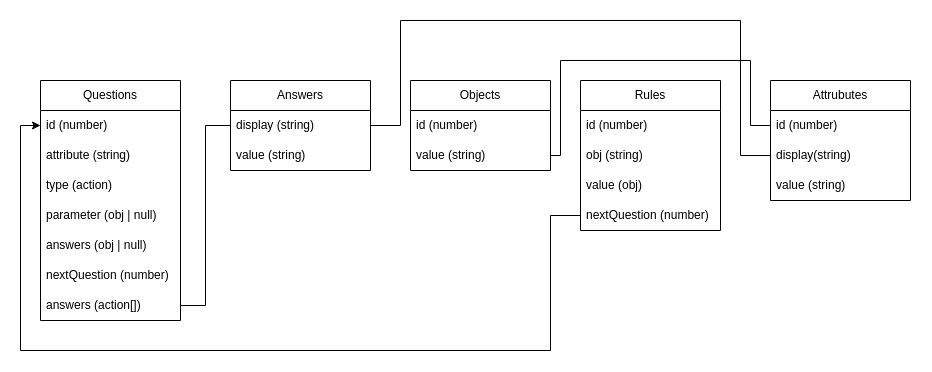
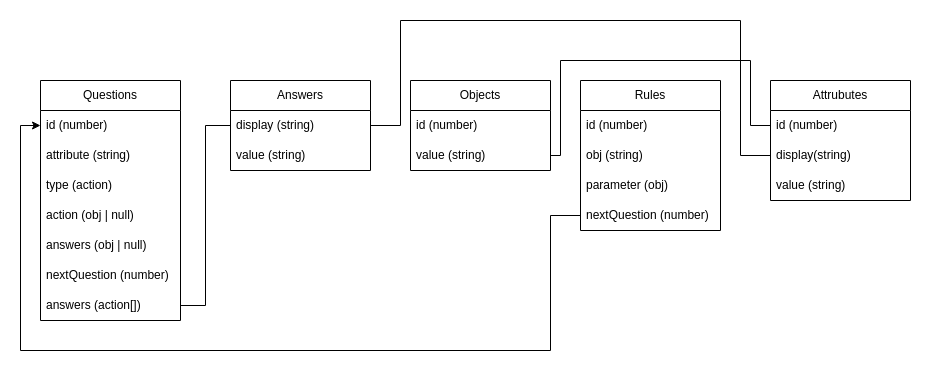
node "value (obj)": label "value (obj)" -> "parameter (obj)"
node "parameter (obj | null)": label "parameter (obj | null)" -> "action (obj | null)"
